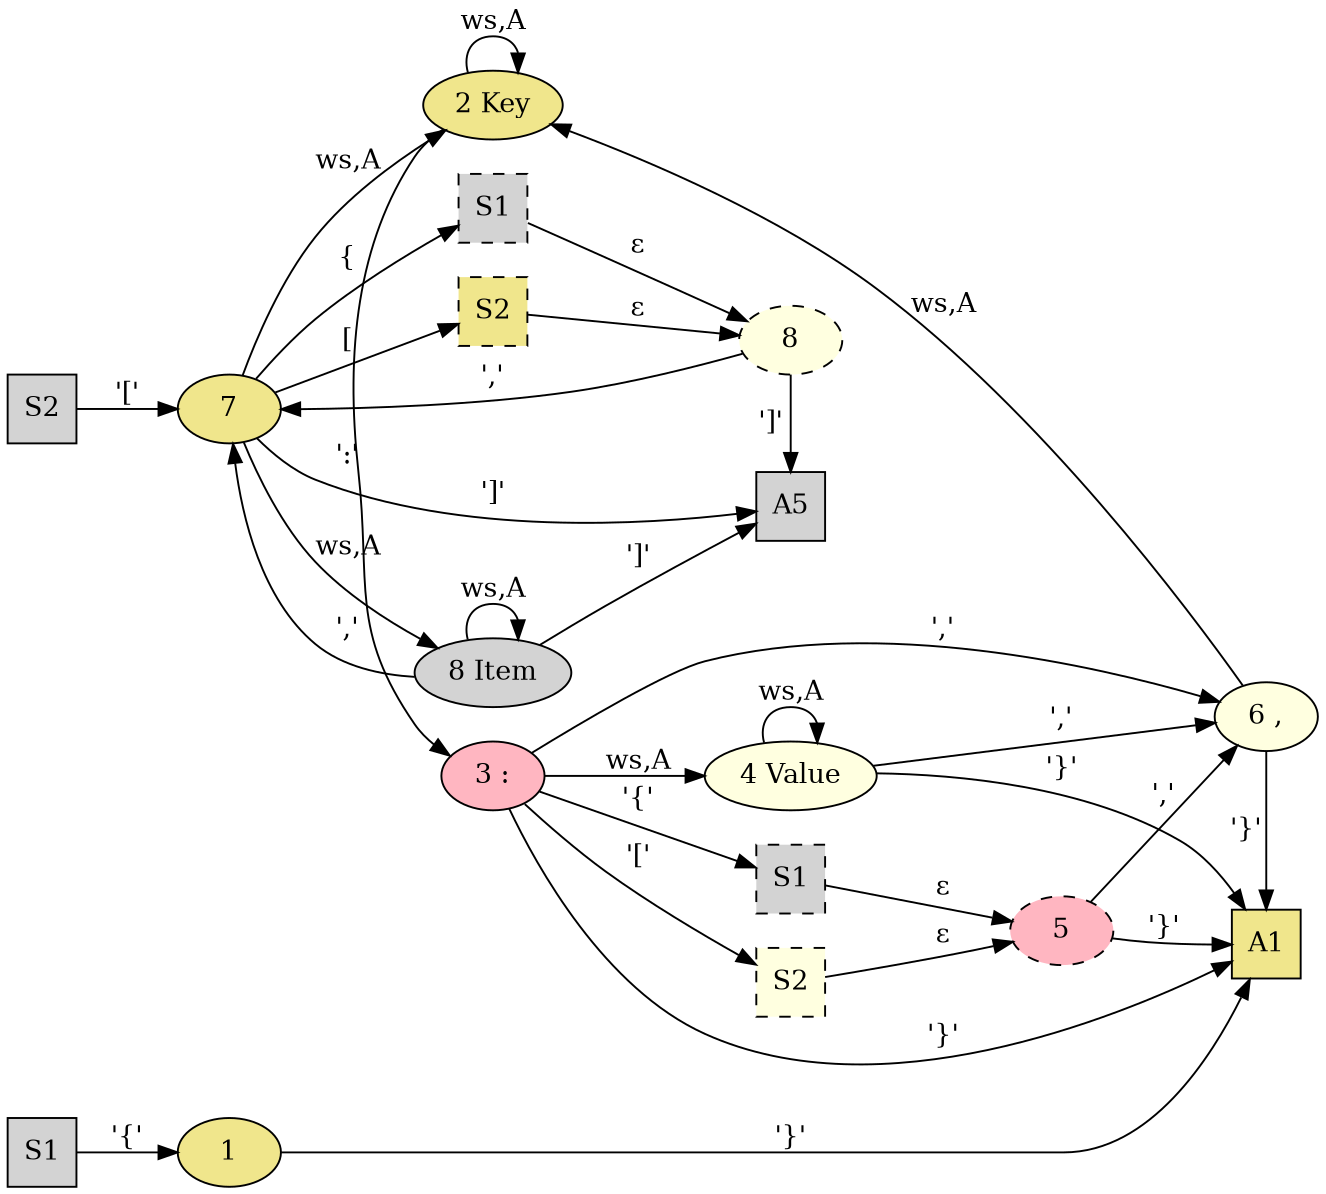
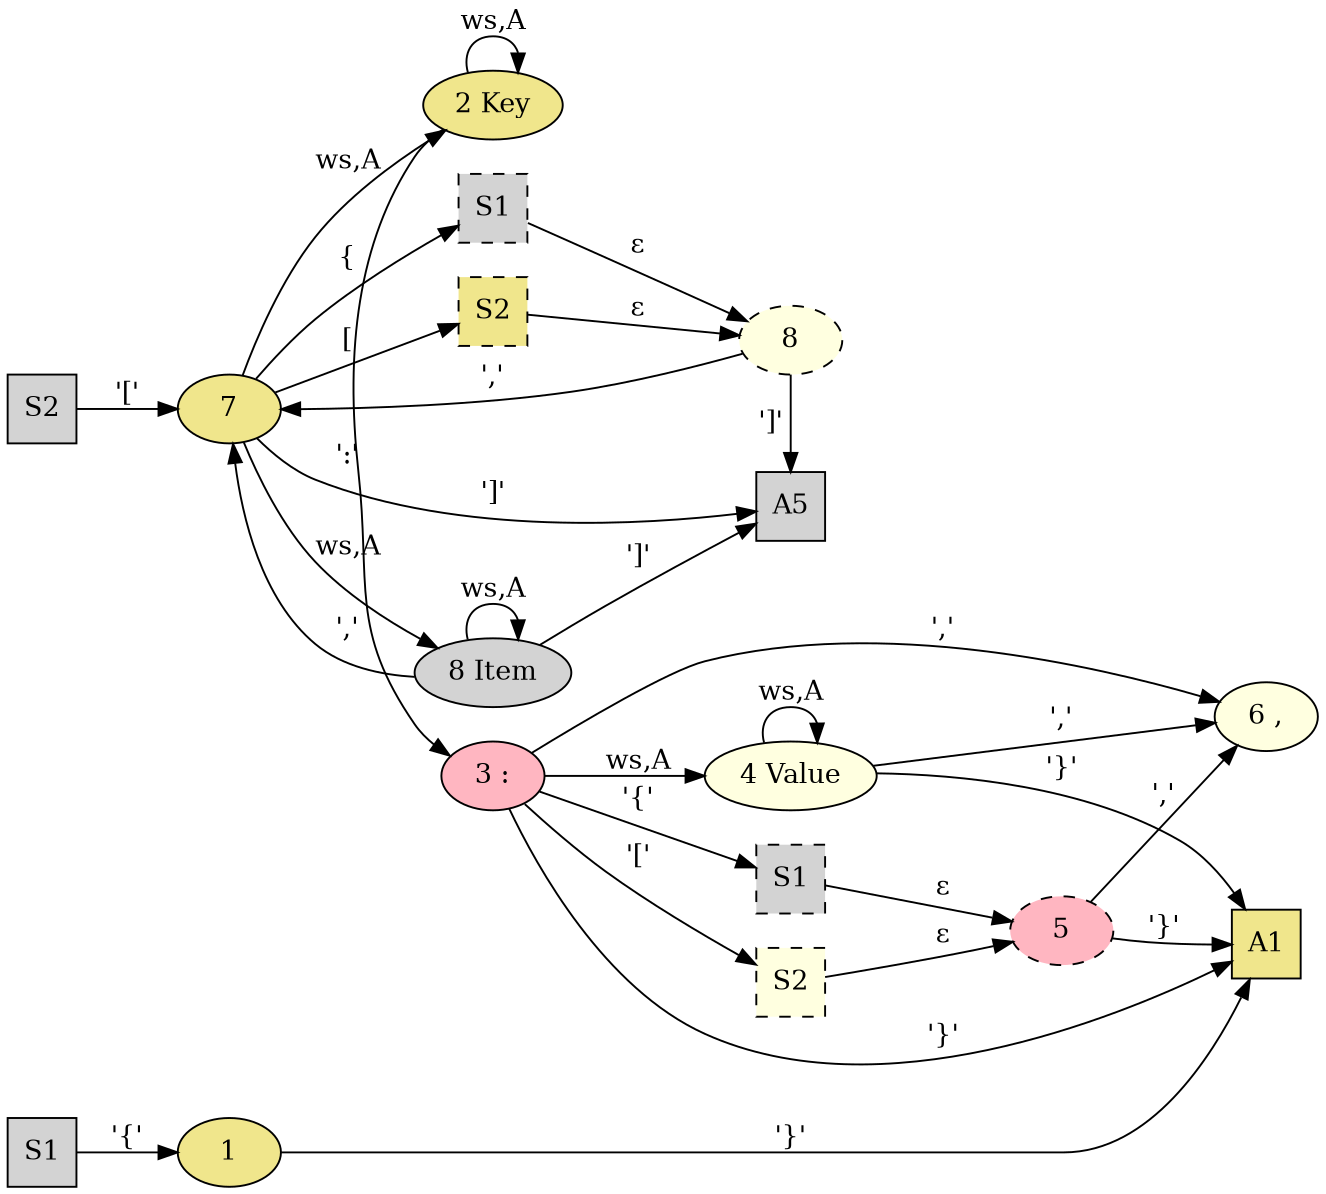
edge "6 ," -> "2 Key": removed, label "ws,A"
edge "6 ," -> "A1": removed, label "'}'"
